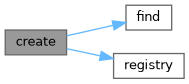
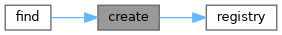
edge "create" -> "find": reversed
